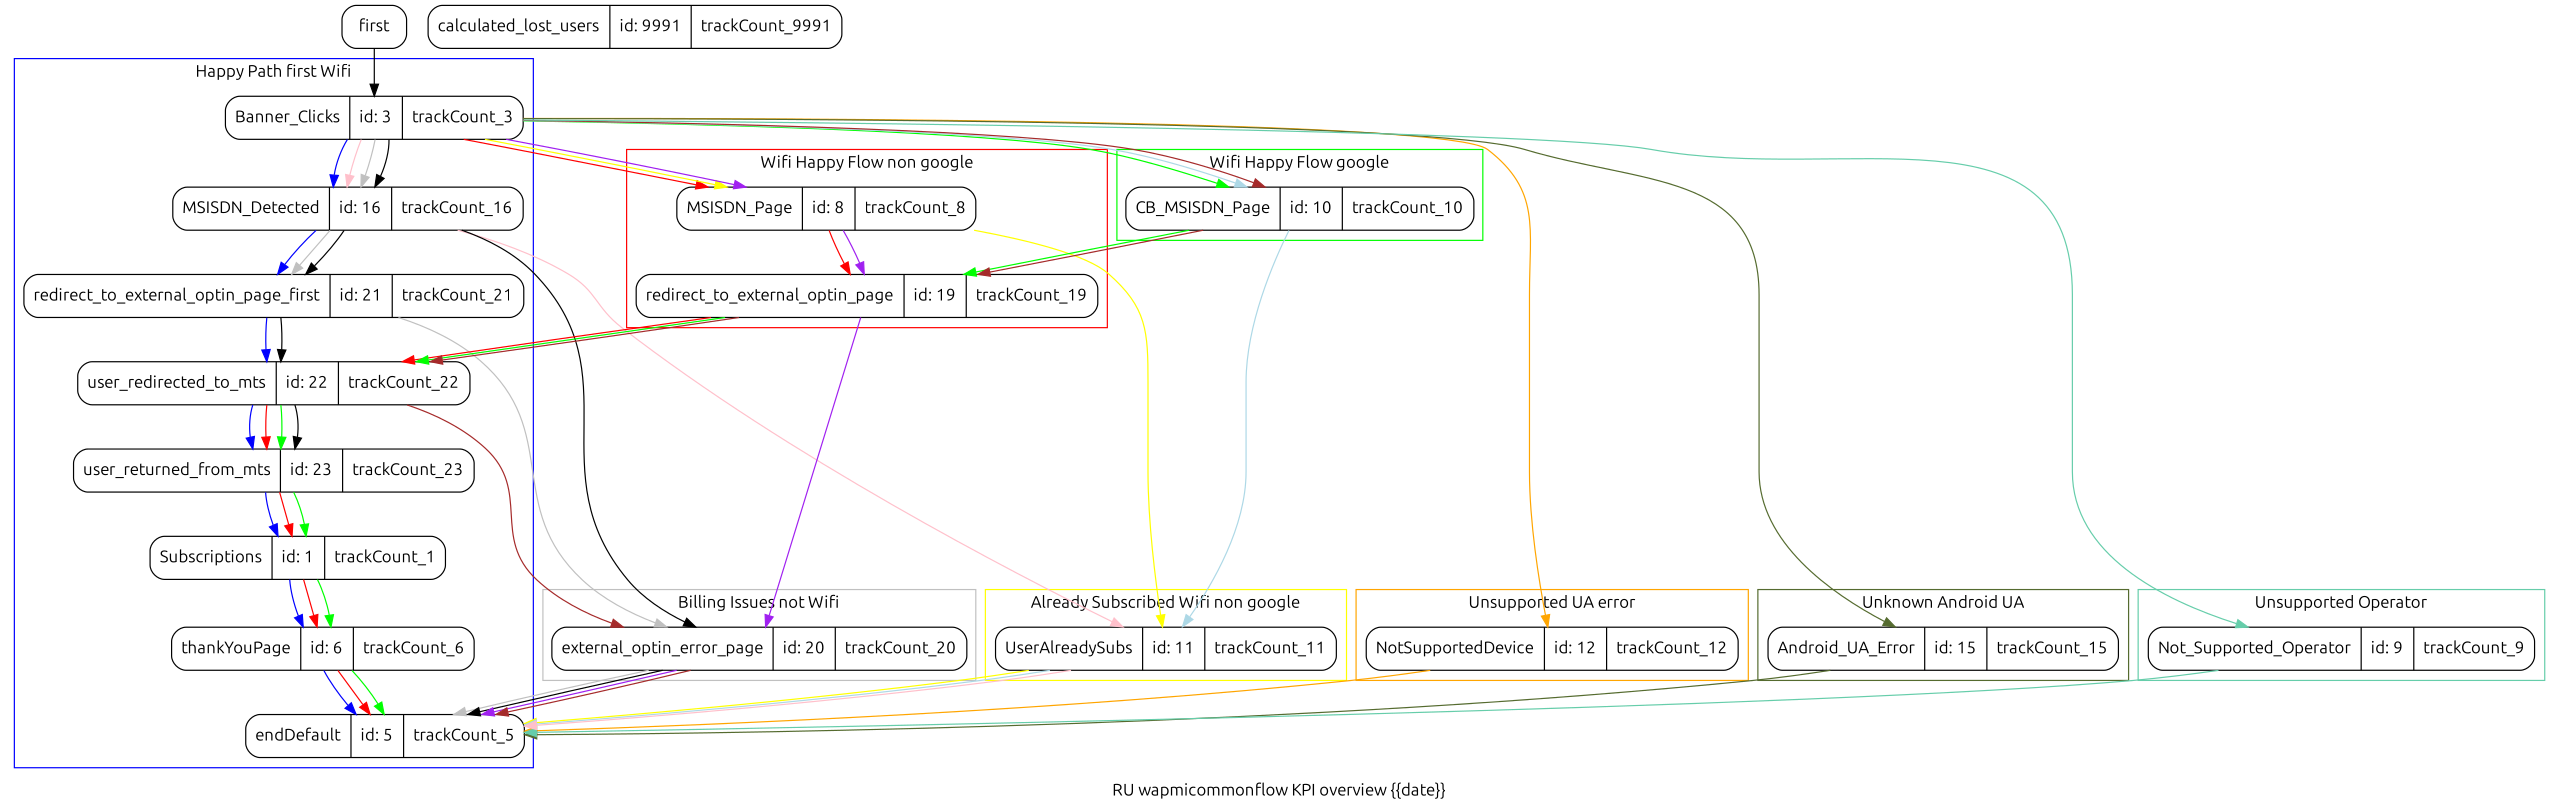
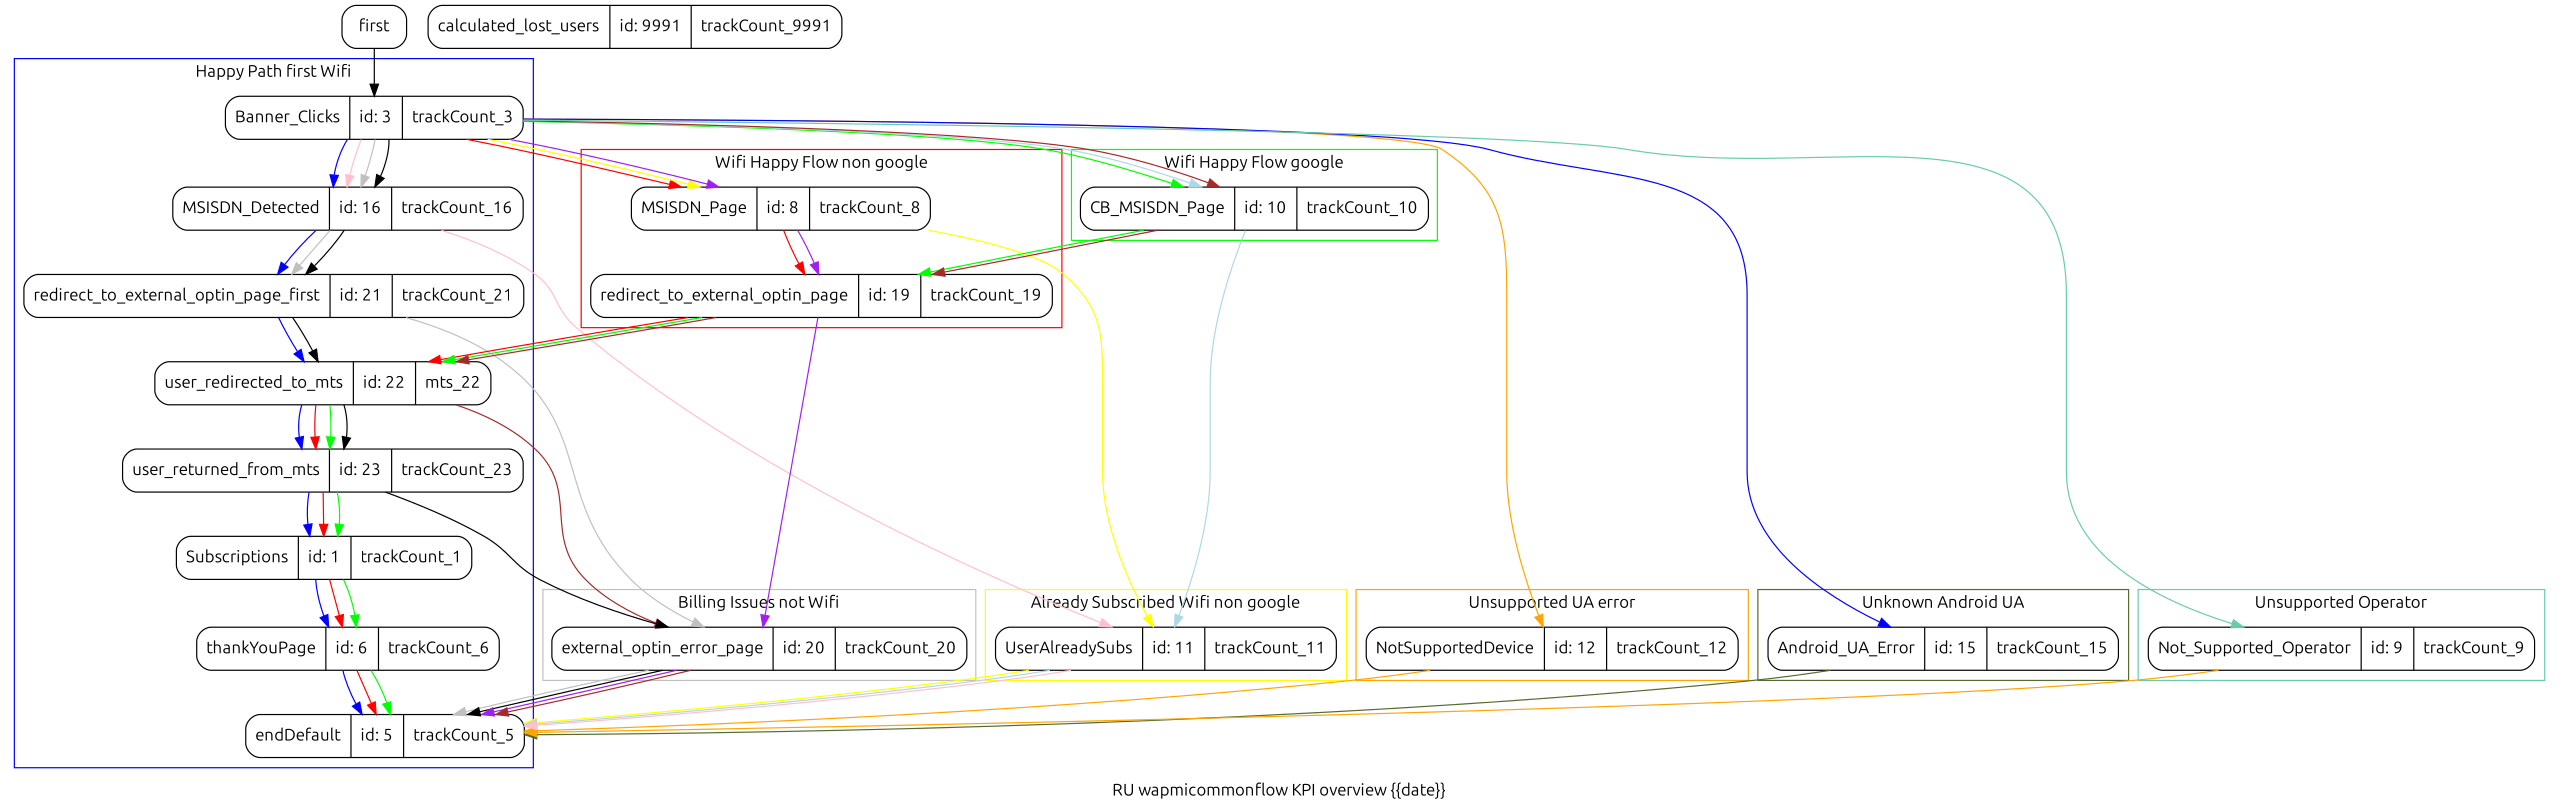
edge "Banner_Clicks" -> "Android_UA_Error": color darkolivegreen -> blue
node "user_redirected_to_mts": text "trackCount_22" -> "mts_22"
edge "MSISDN_Detected" -> "external_optin_error_page": now "user_returned_from_mts" -> "external_optin_error_page"
edge "Not_Supported_Operator" -> "endDefault": color aquamarine3 -> orange
